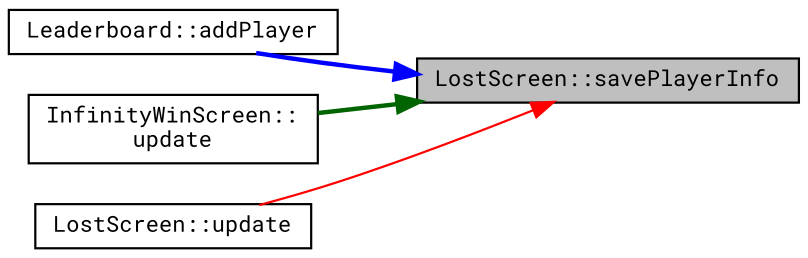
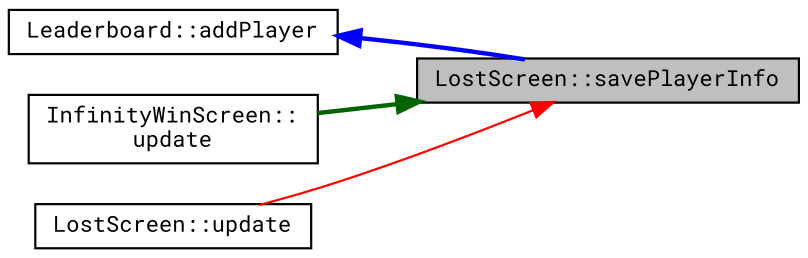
edge "Leaderboard::addPlayer" -> "LostScreen::savePlayerInfo": reversed
